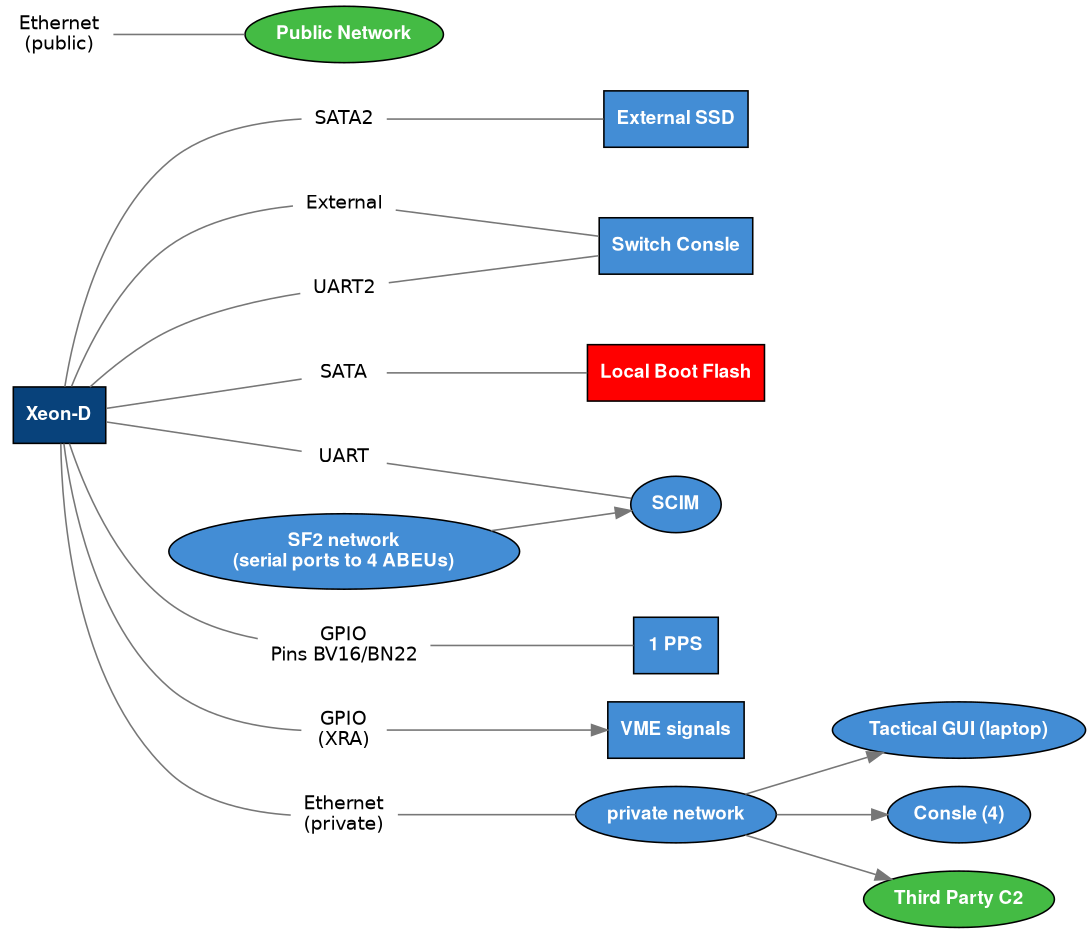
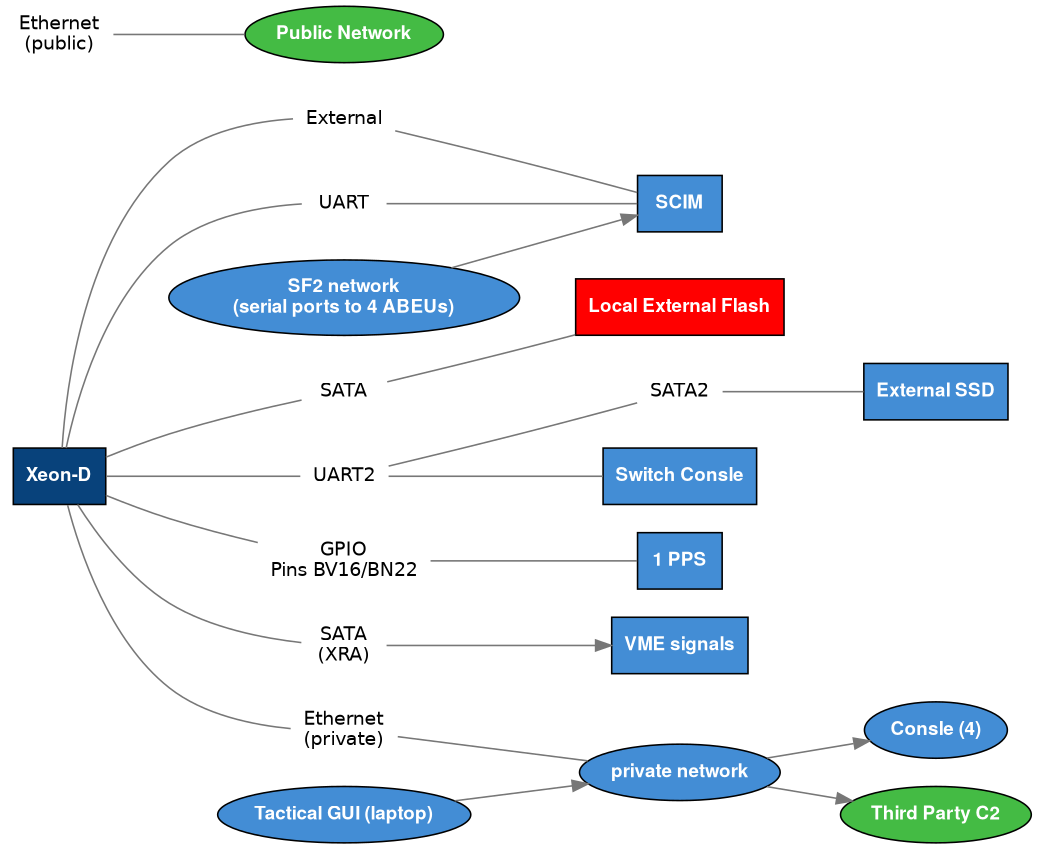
edge "SATA2" -- "Xeon-D": now "SATA2" -- "UART2"
edge "External" -- "Switch Consle": now "External" -- "SCIM"
node "Local Boot Flash": label "Local Boot Flash" -> "Local External Flash"
node "SCIM": shape ellipse -> box
node "GPIO (XRA)": label "GPIO (XRA)" -> "SATA (XRA)"
edge "private network" -> "Tactical GUI (laptop)": reversed
